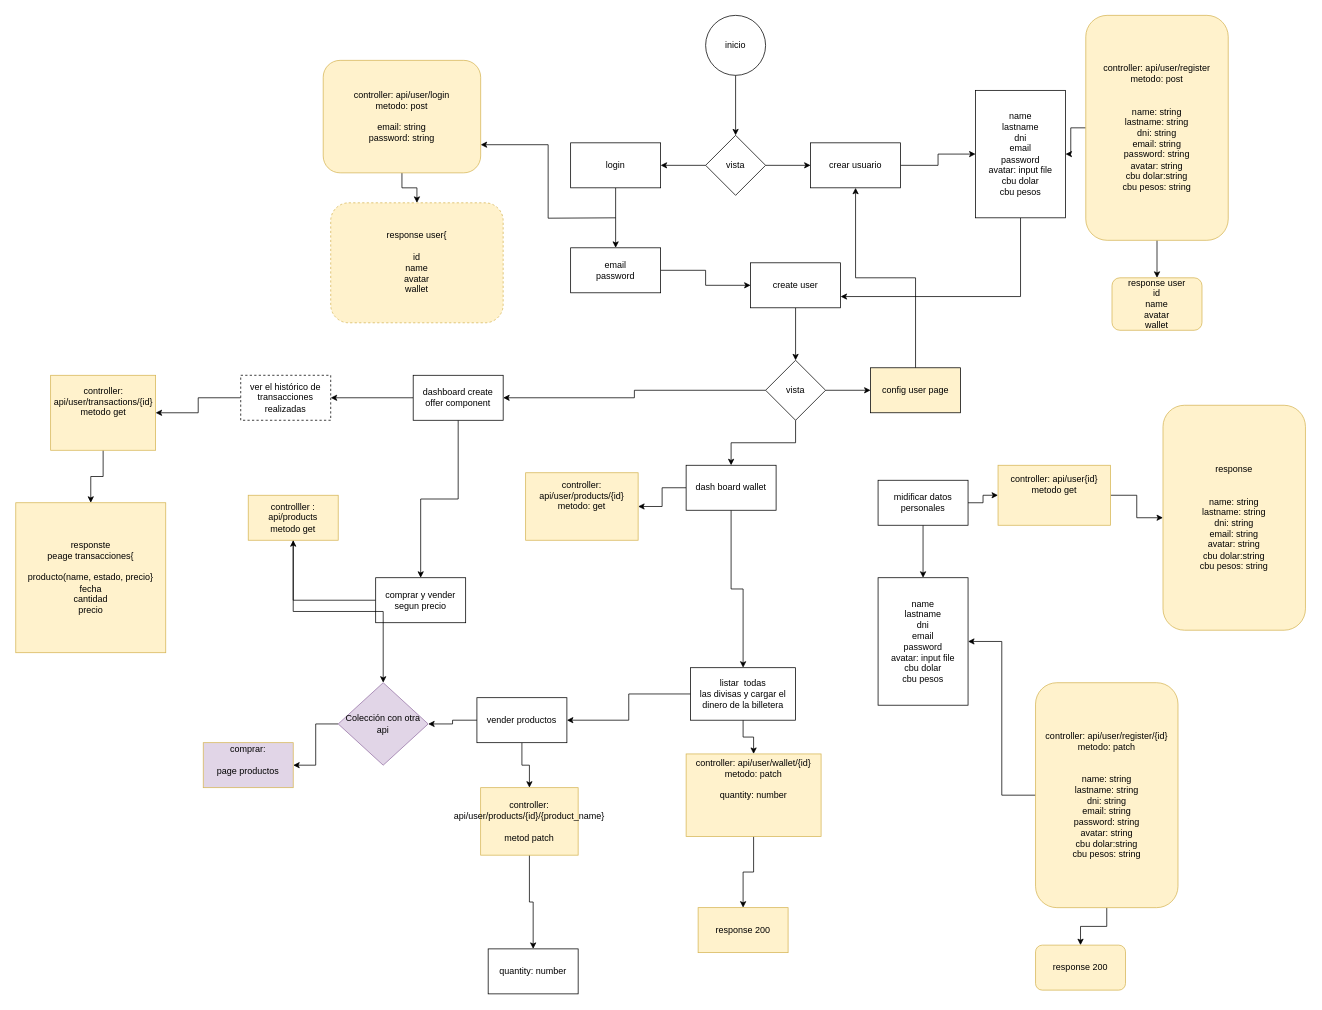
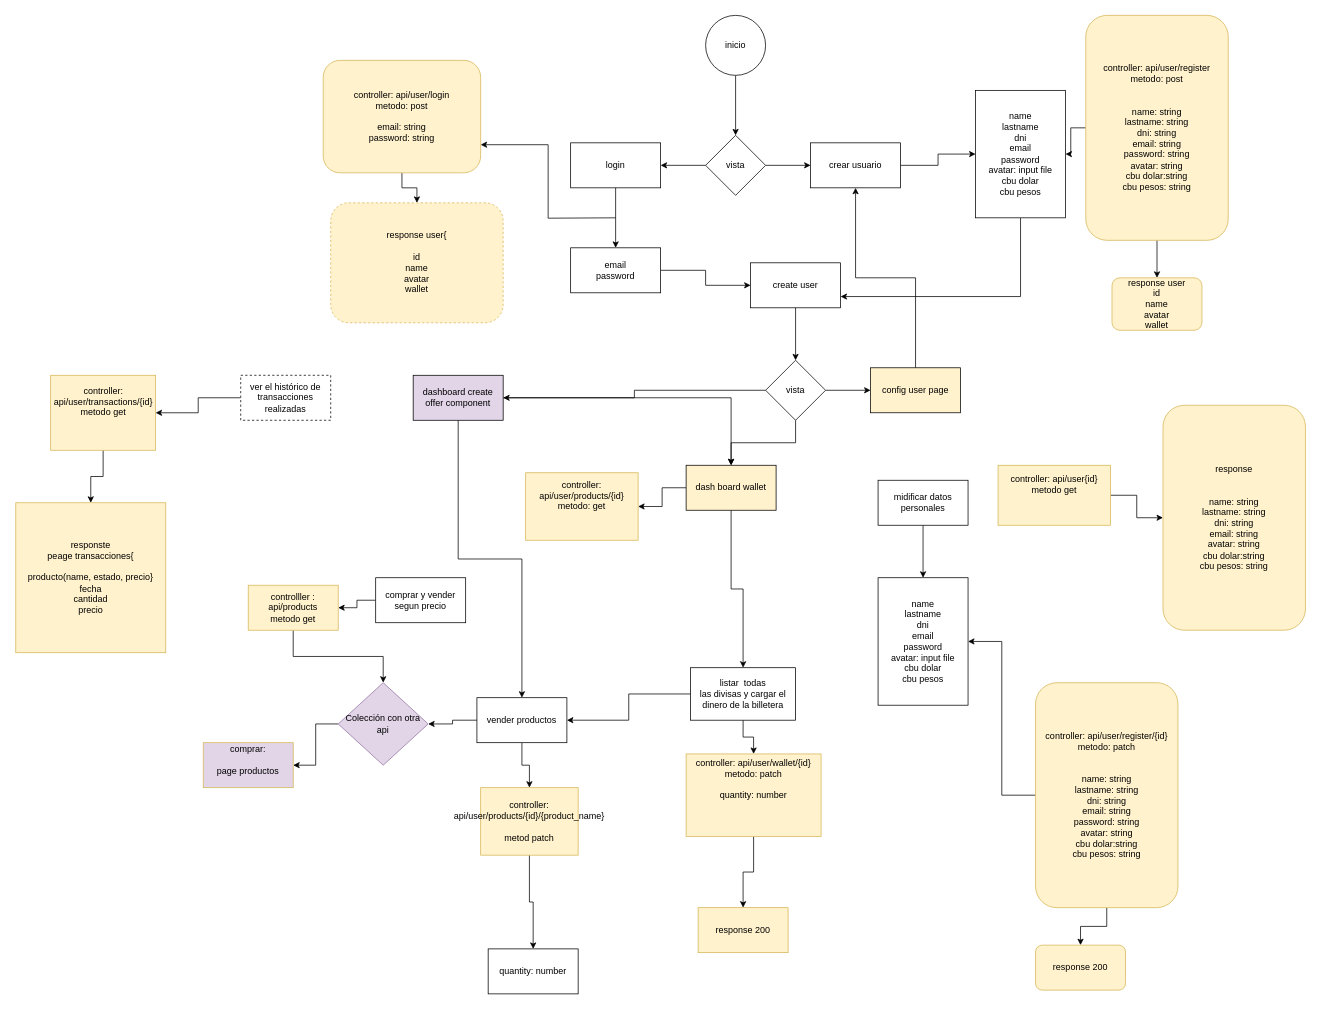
edge "dashboard create offer component" -> "ver el histórico de transacciones realizadas": now "dashboard create offer component" -> "vender productos"
node "dashboard create offer component": fillcolor #ffffff -> #e1d5e7
node "dash board wallet": fillcolor #ffffff -> #fff2cc
edge "midificar datos personales" -> "controller: api/user{id} metodo get": removed
node "controlller : api/products metodo get": moved (293, 518) -> (293, 608)
edge "dashboard create offer component" -> "comprar y vender segun precio": now "dashboard create offer component" -> "dash board wallet"
